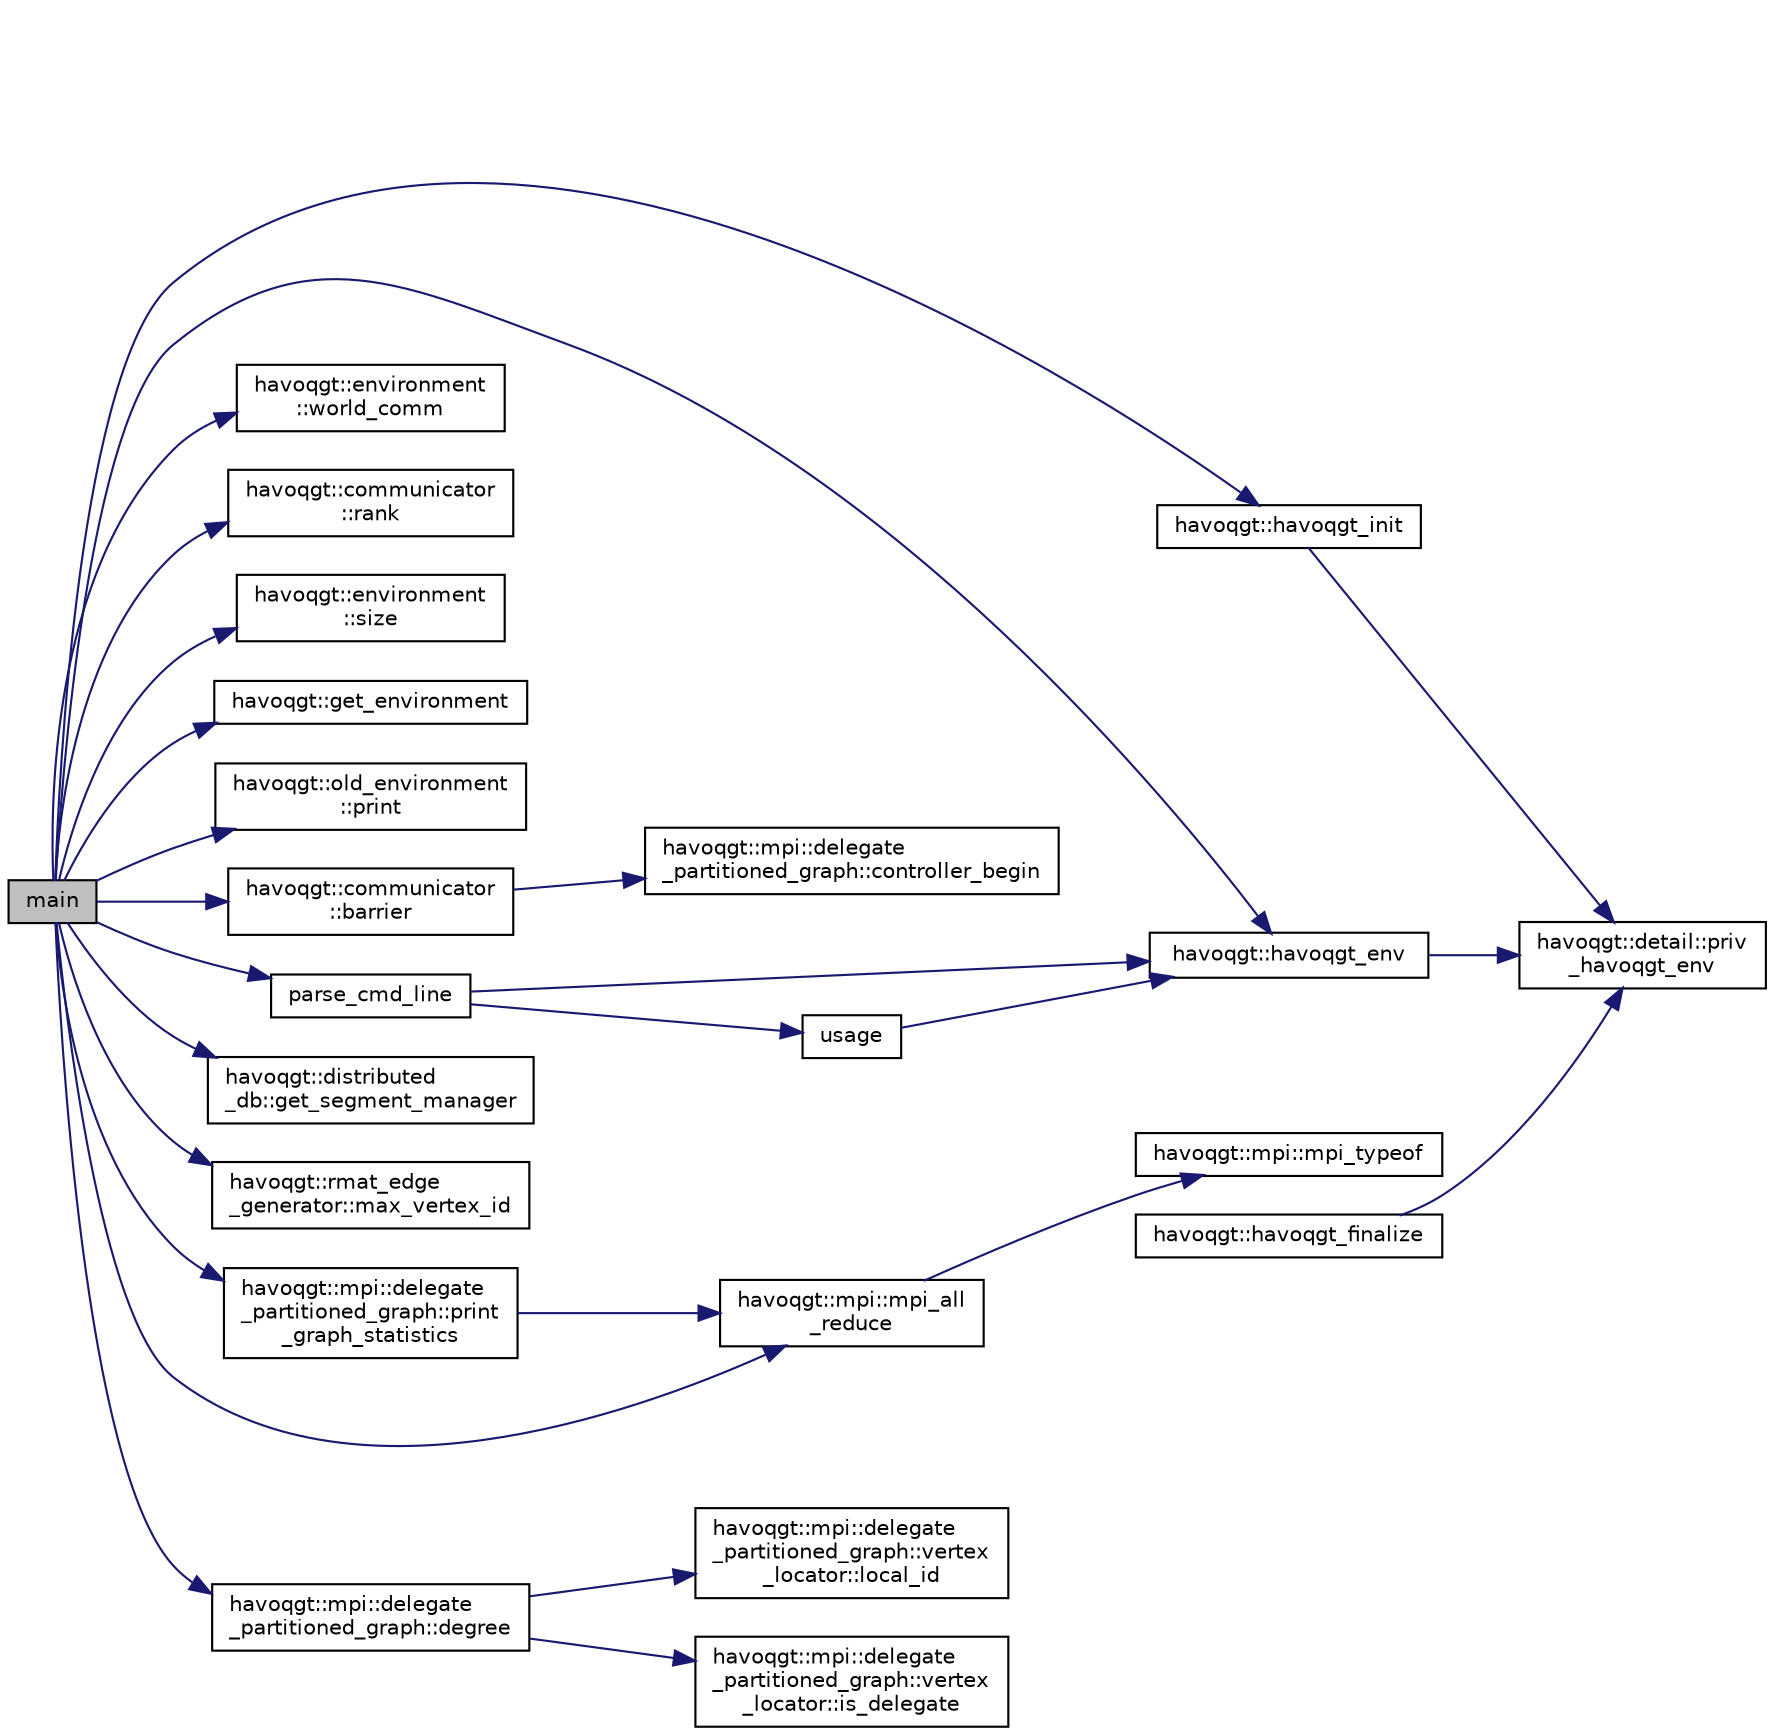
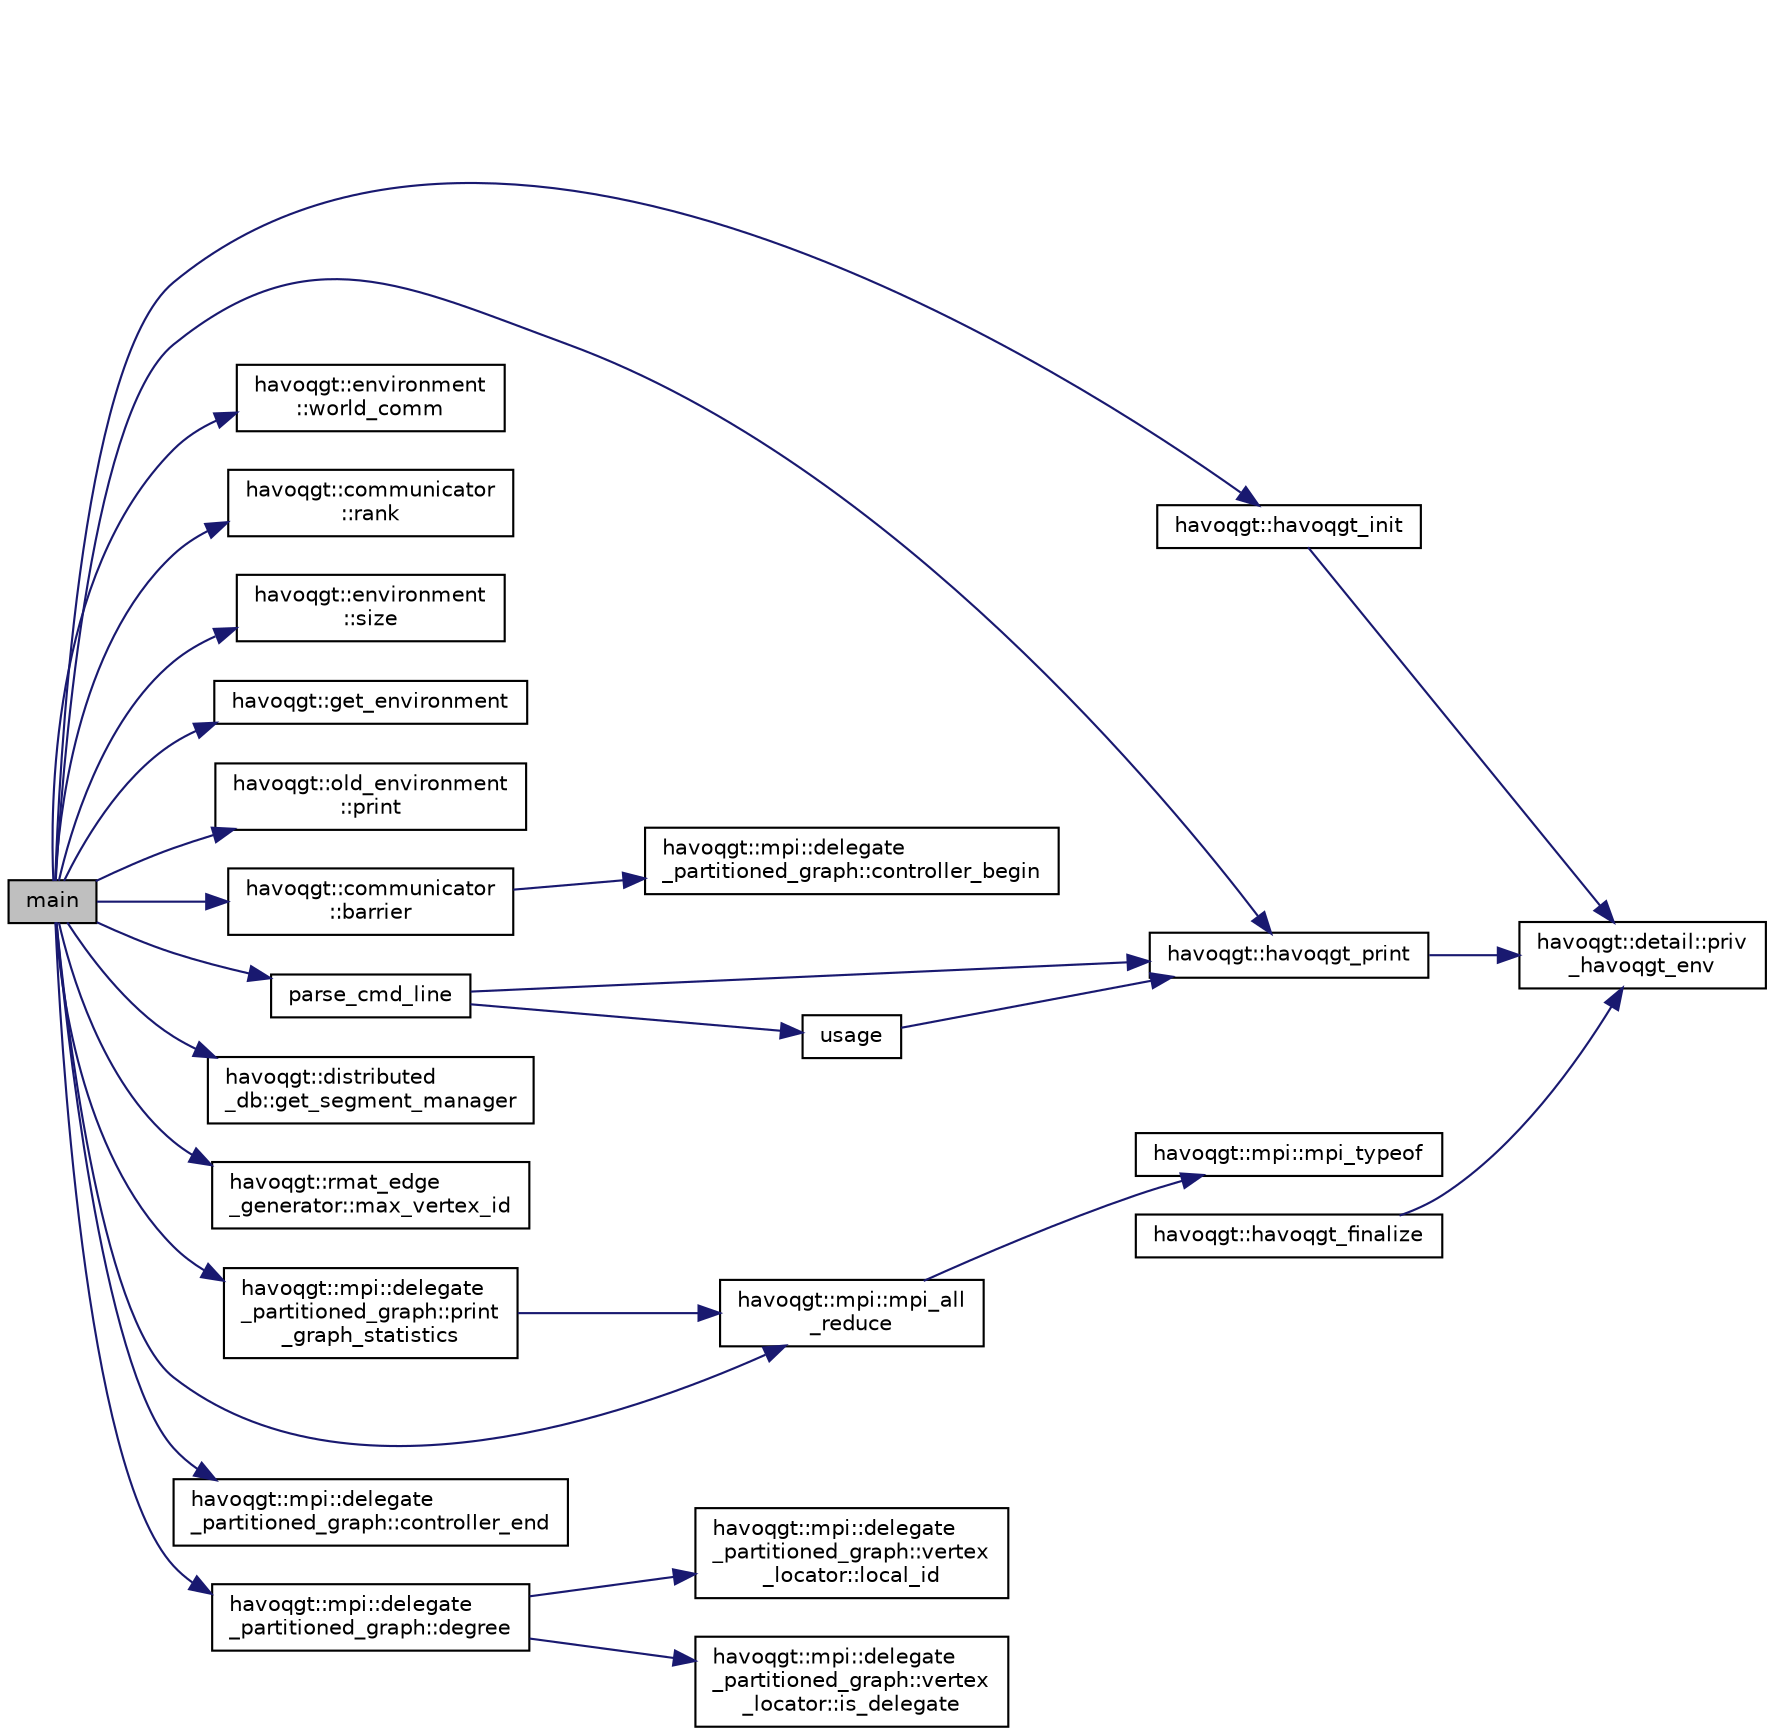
node "havoqgt::havoqgt_env": label "havoqgt::havoqgt_env" -> "havoqgt::havoqgt_print"
node "havoqgt::mpi::delegate _partitioned_graph::controller_end": added
